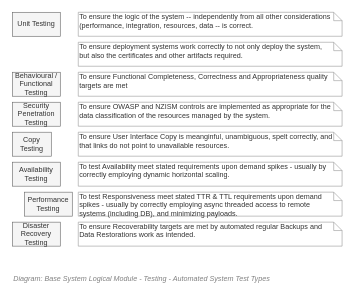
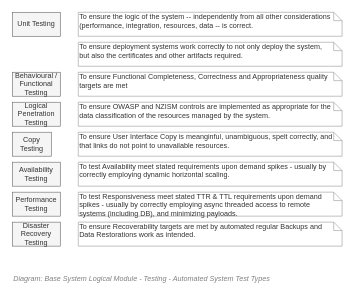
node "Security Penetration Testing": label "Security Penetration Testing" -> "Logical Penetration Testing"
node "Performance Testing": moved (48, 204) -> (36, 204)
